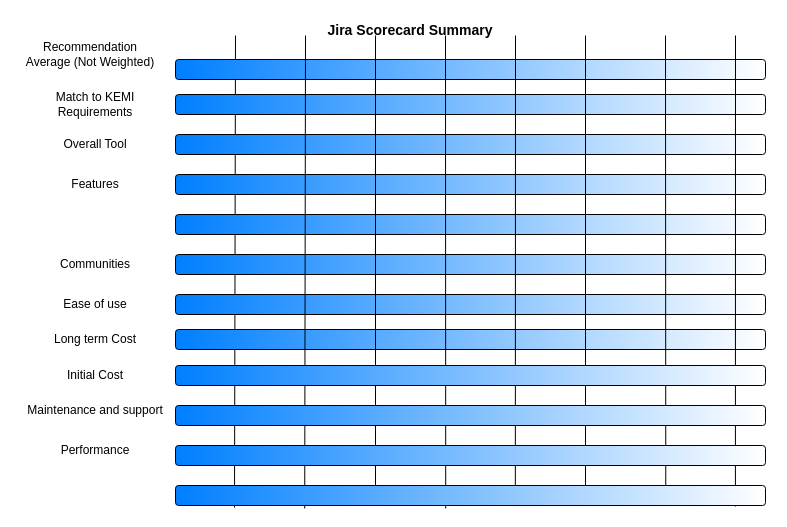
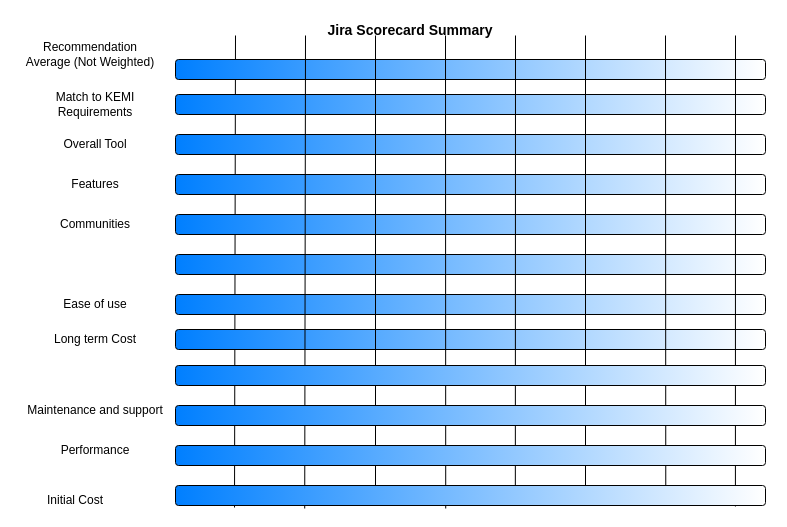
node "Communities": moved (96, 265) -> (96, 225)
node "Initial Cost": moved (96, 376) -> (76, 501)
